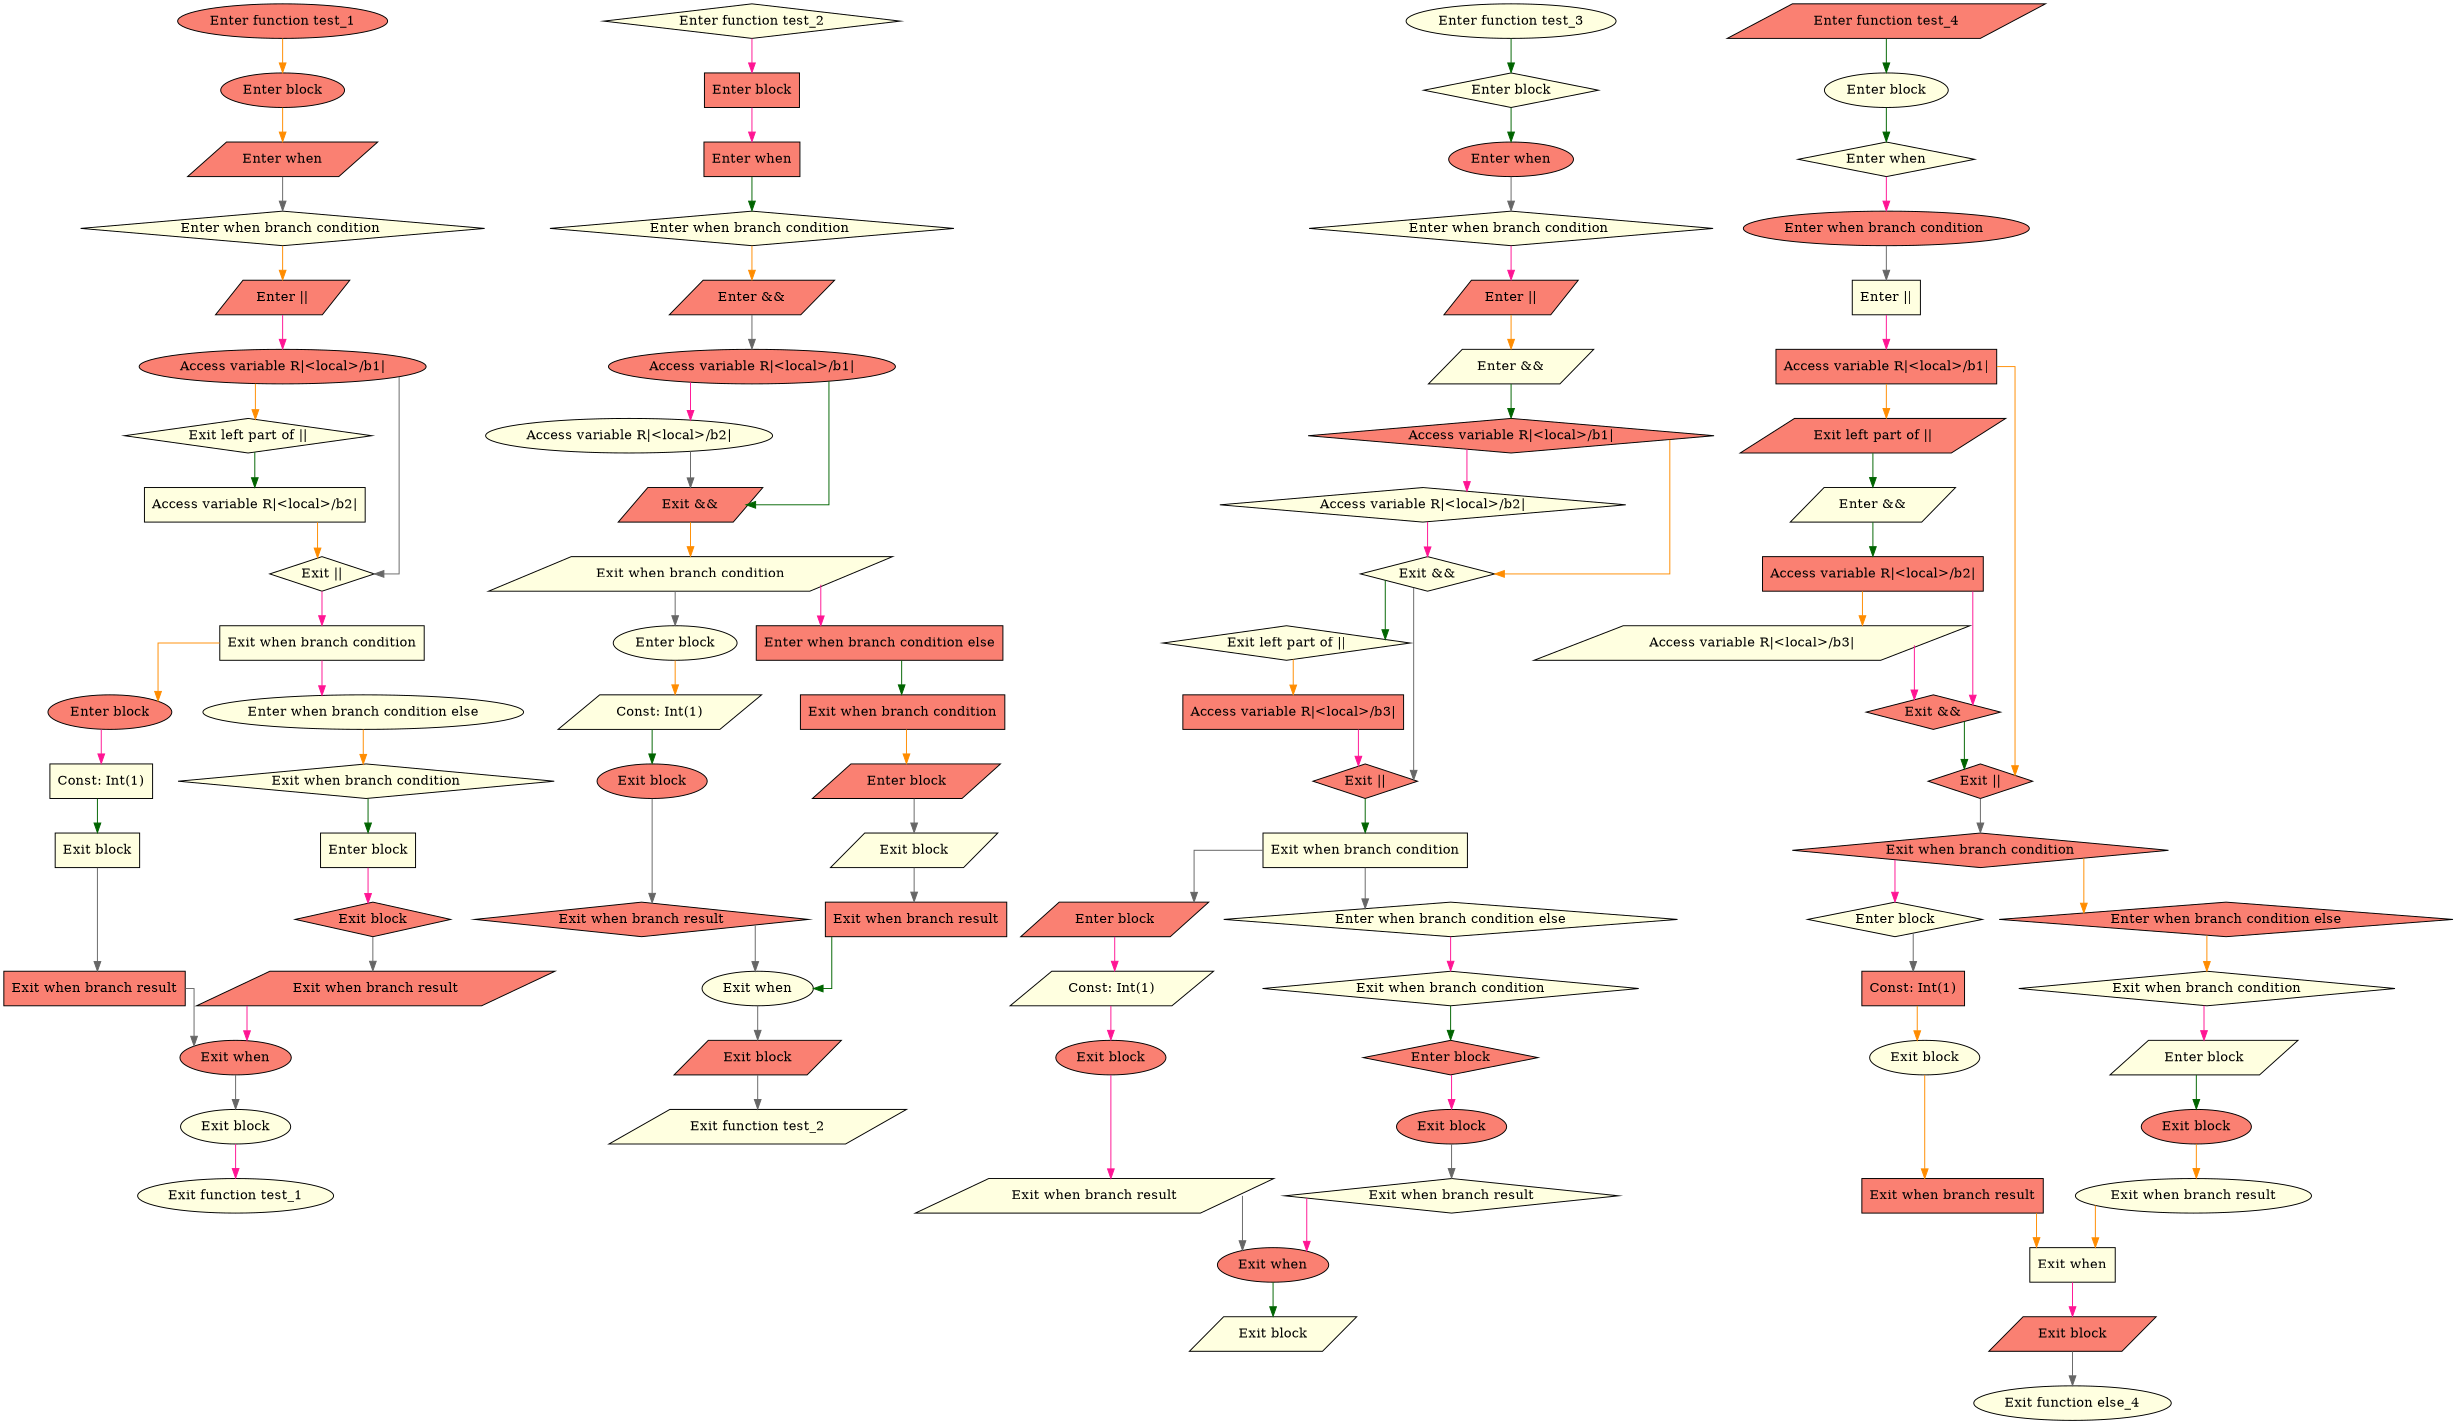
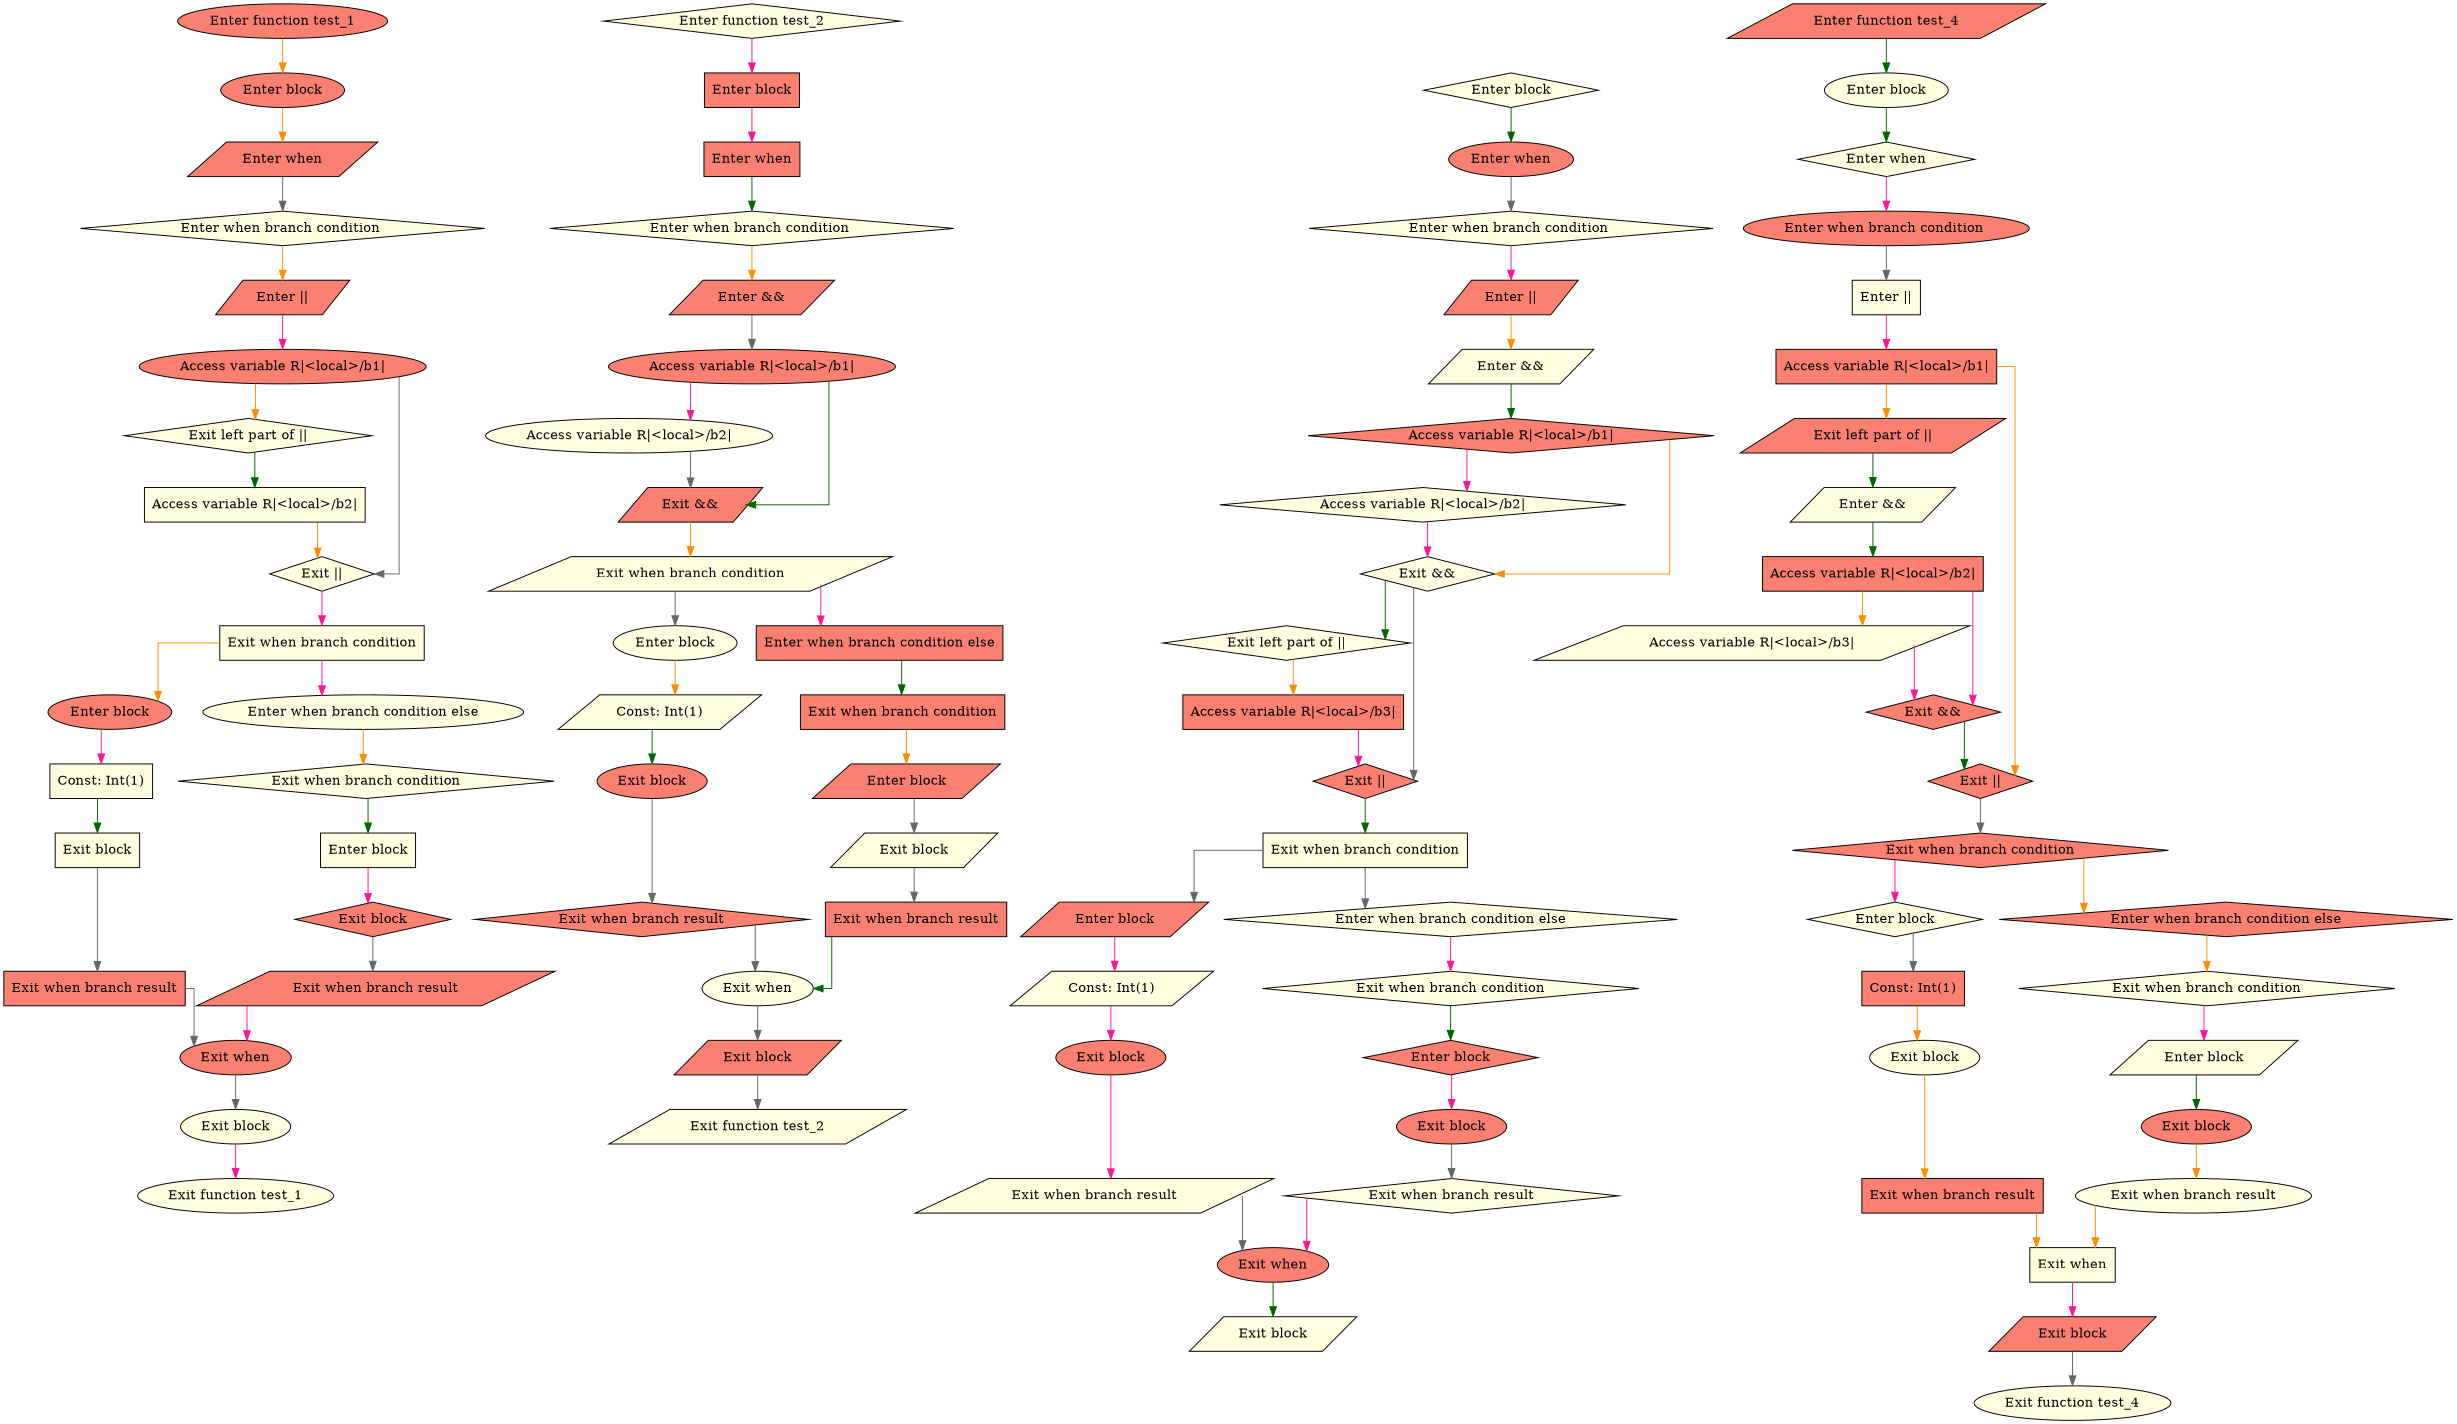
node "Enter function test_3": removed
node "Exit function else_4": label "Exit function else_4" -> "Exit function test_4"
